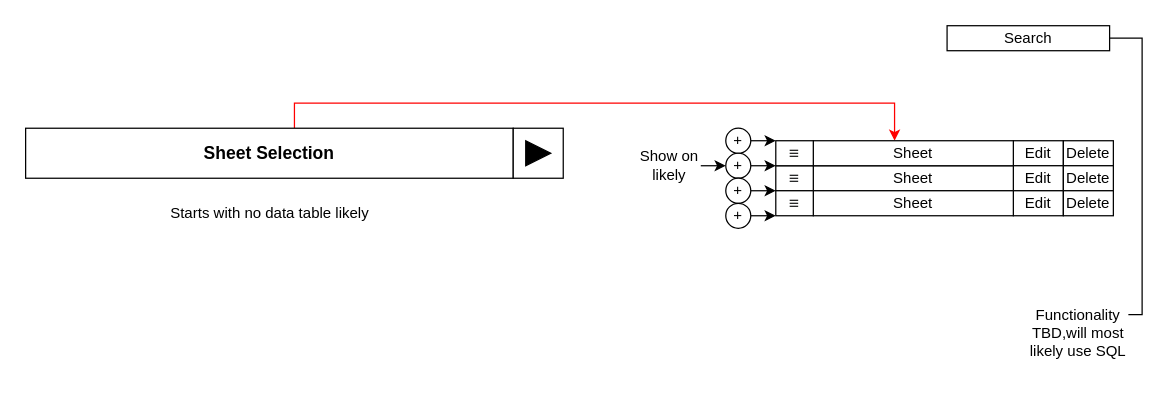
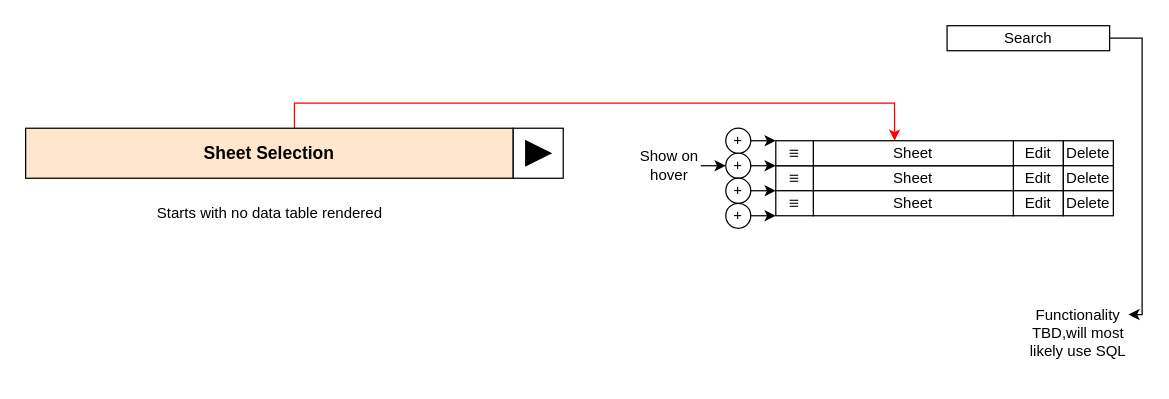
node "Sheet Selection": fillcolor #ffffff -> #ffe6cc
node "Show on likely": label "Show on likely" -> "Show on hover"
node "Starts with no data table likely": label "Starts with no data table likely" -> "Starts with no data table rendered"
edge "Search" -- "Functionality TBD,will most likely use SQL": arrowhead none -> classic
